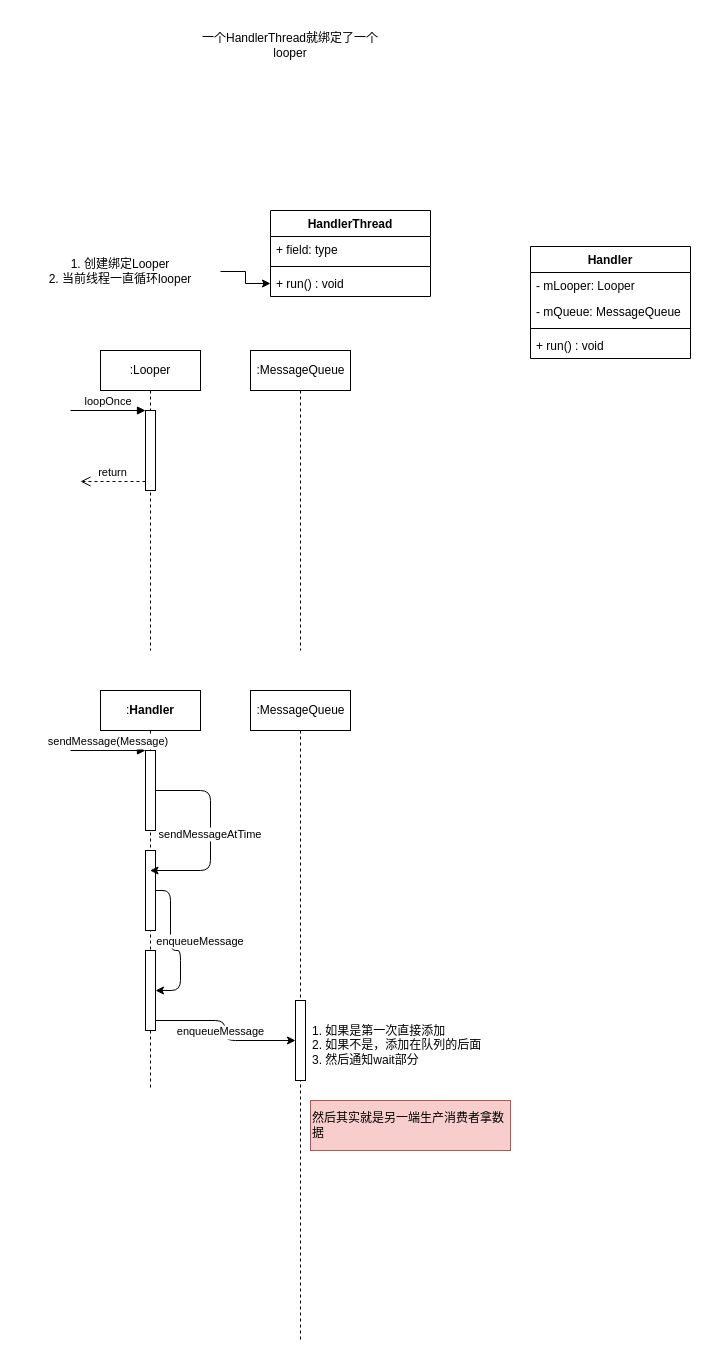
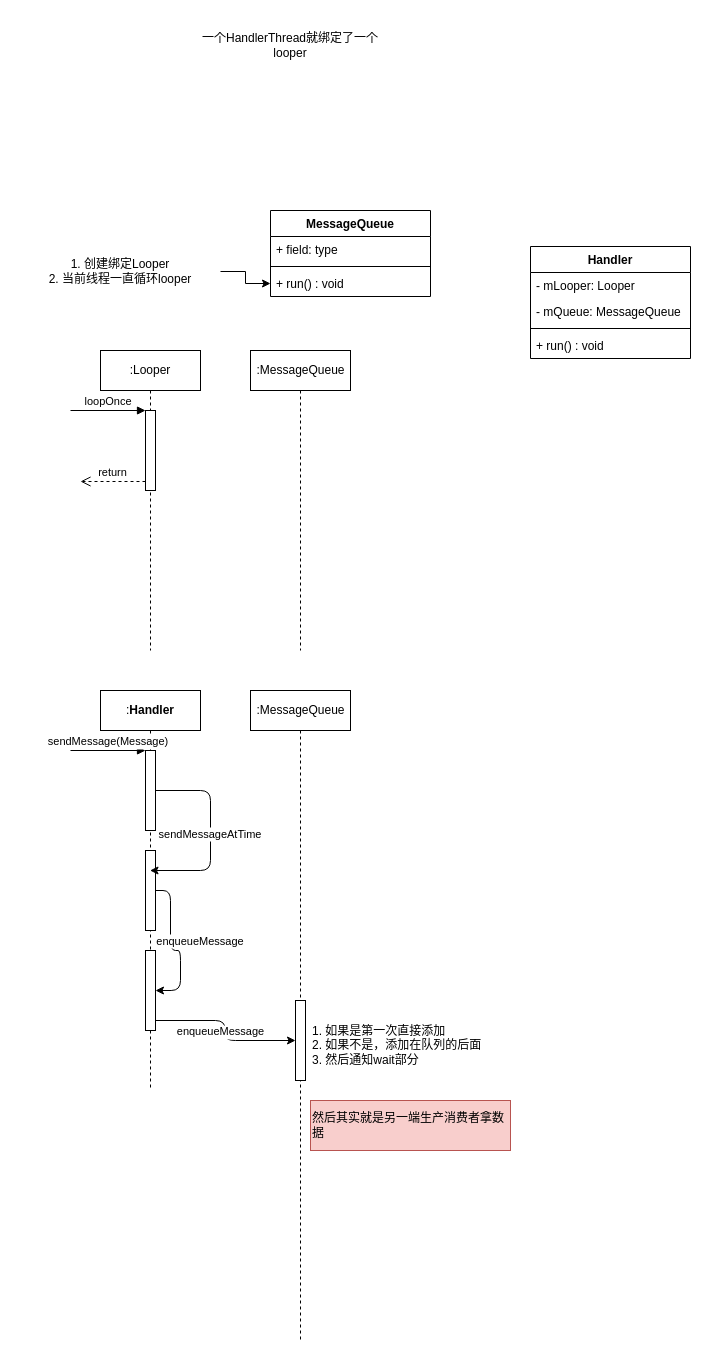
node "HandlerThread": label "HandlerThread" -> "MessageQueue"
